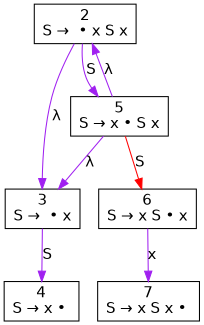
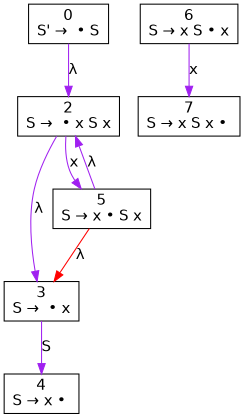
node "0": added
edge "2" -> "5": label "S" -> "x"
edge "5" -> "6": removed, label "S"
edge "5" -> "3": color purple -> red
